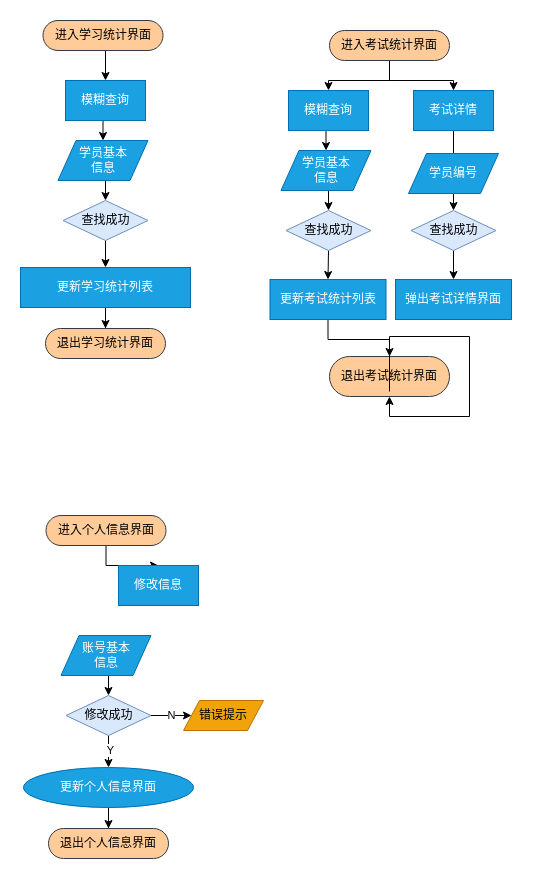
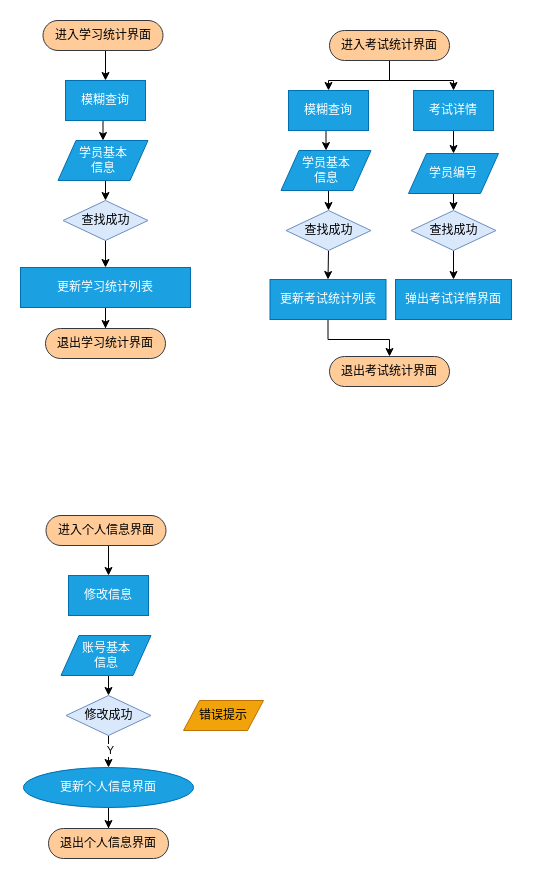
edge "考试详情" -- "学员编号": arrowhead none -> classic
node "退出考试统计界面": size 120x40 -> 120x30
node "修改信息": moved (159, 586) -> (109, 596)
edge "修改成功" -> "错误提示": removed, label "N"
